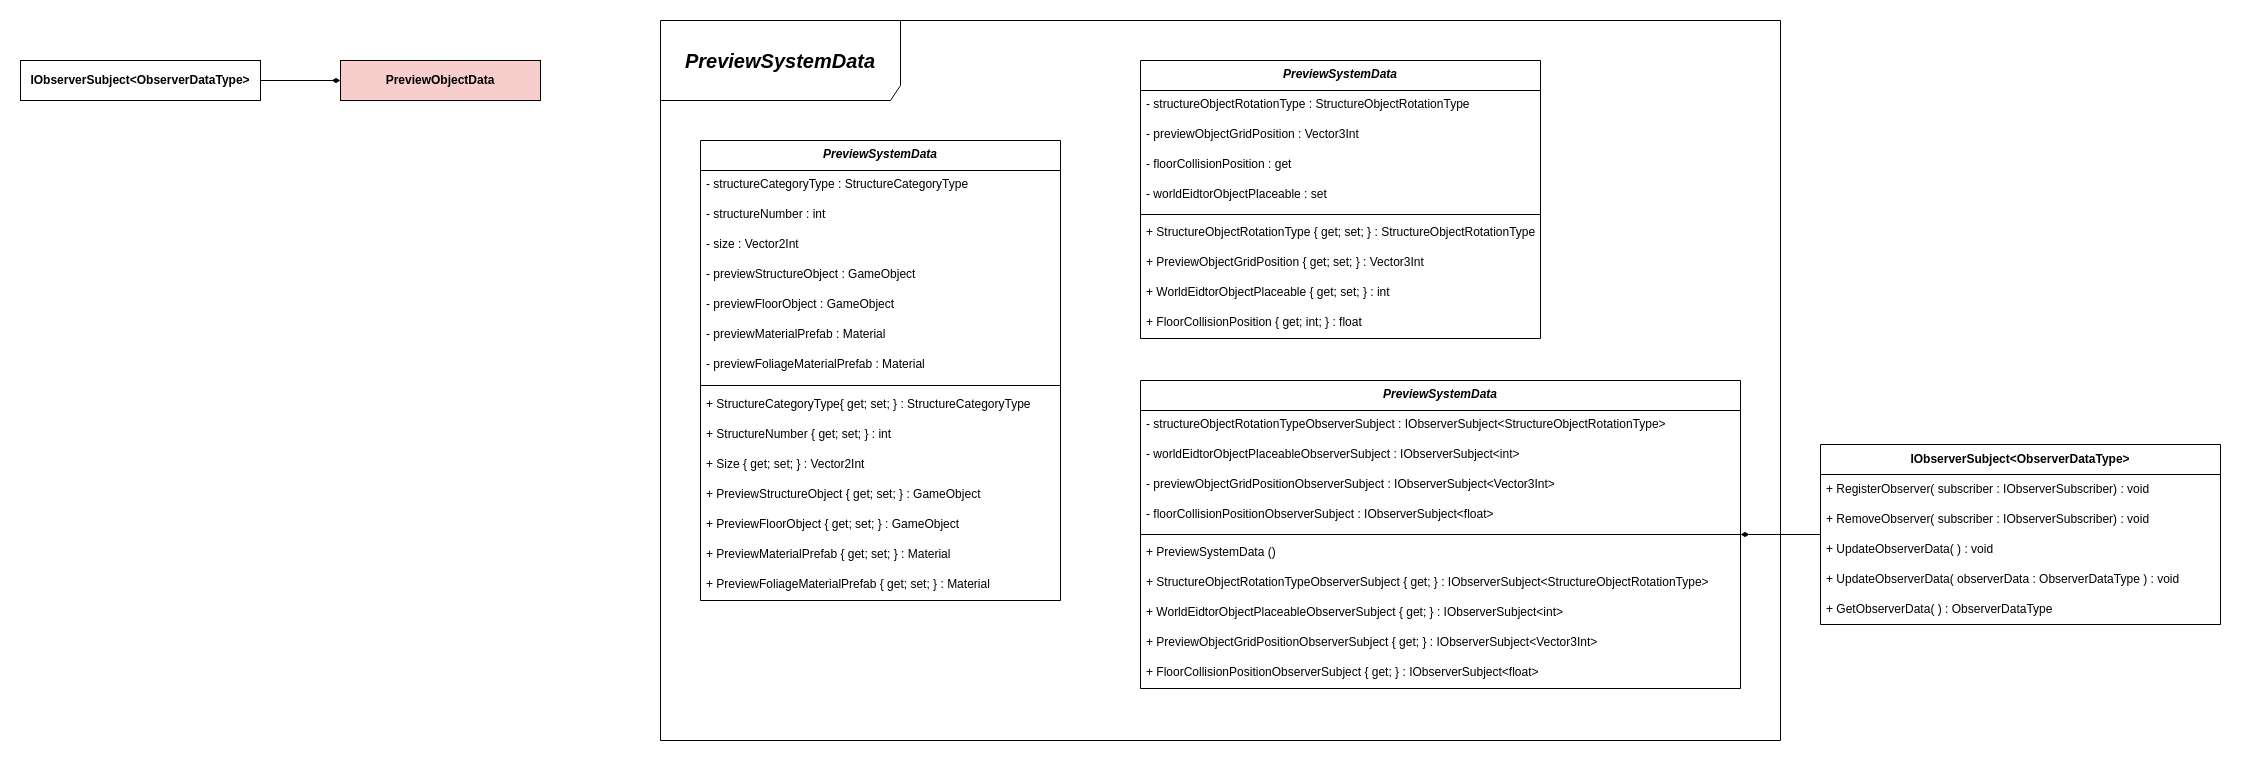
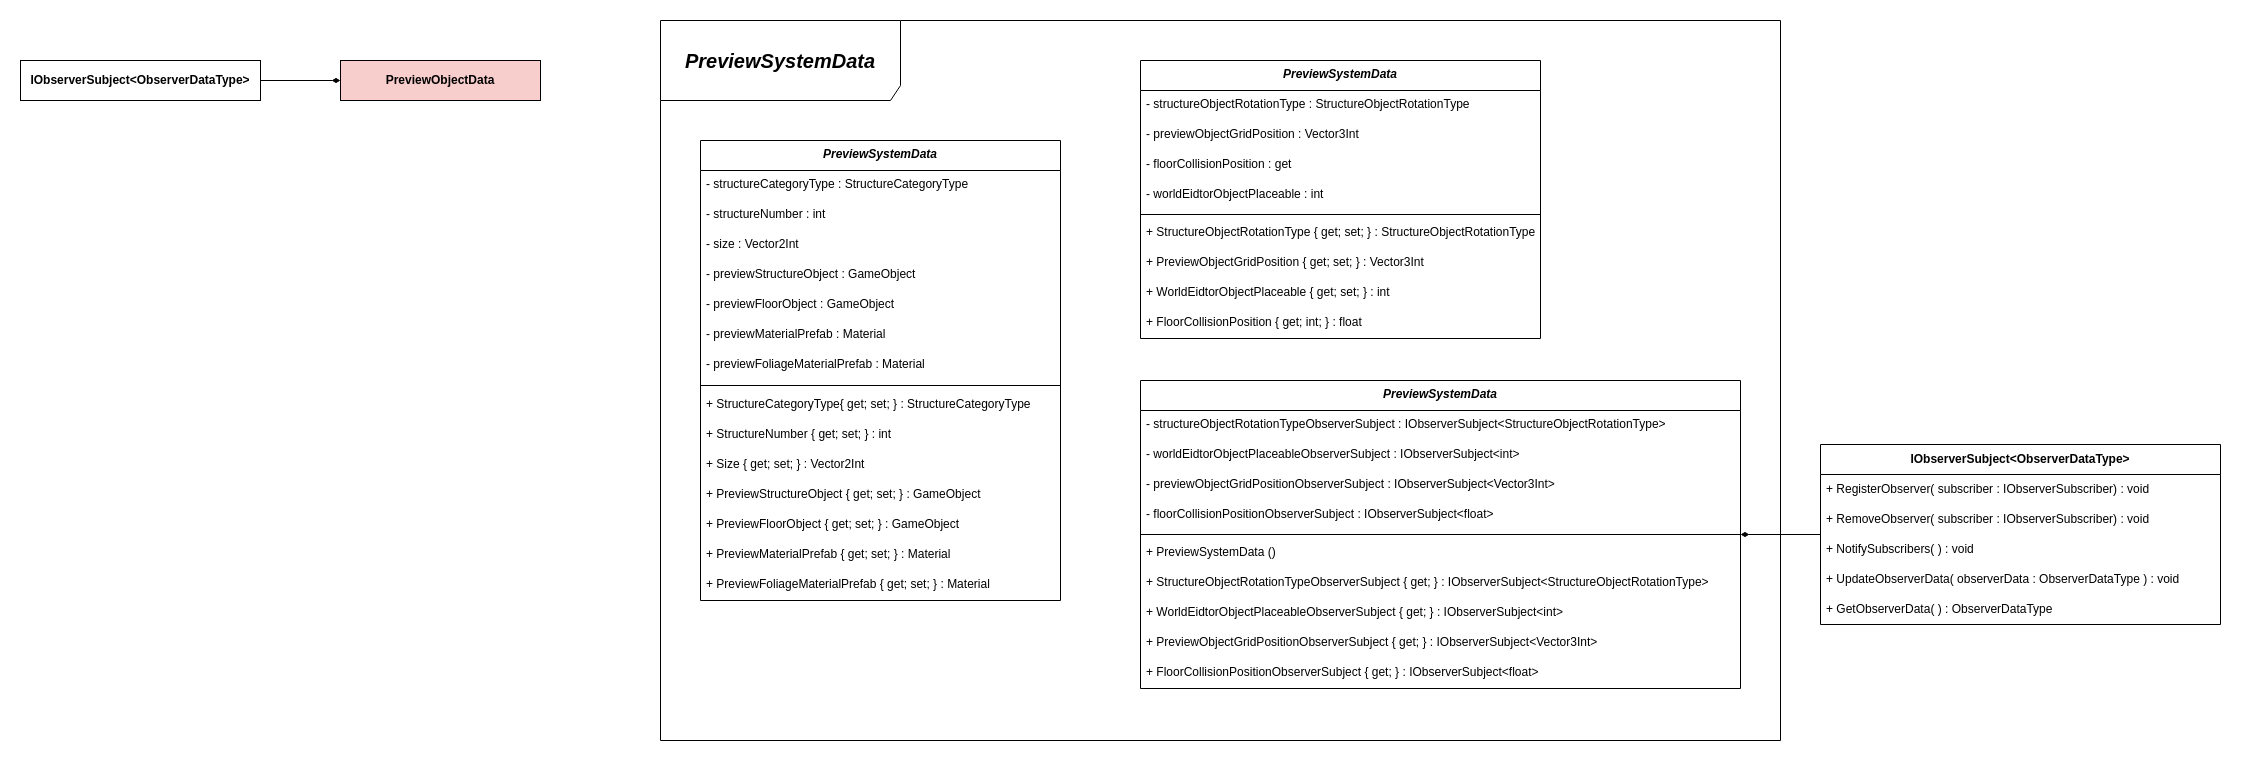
node "- worldEidtorObjectPlaceable : set": label "- worldEidtorObjectPlaceable : set" -> "- worldEidtorObjectPlaceable : int"
node "+ UpdateObserverData( ) : void": label "+ UpdateObserverData( ) : void" -> "+ NotifySubscribers( ) : void"
